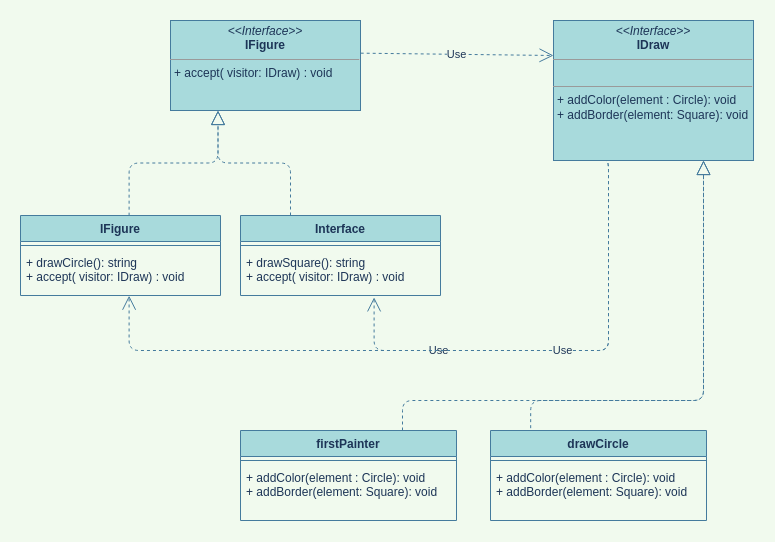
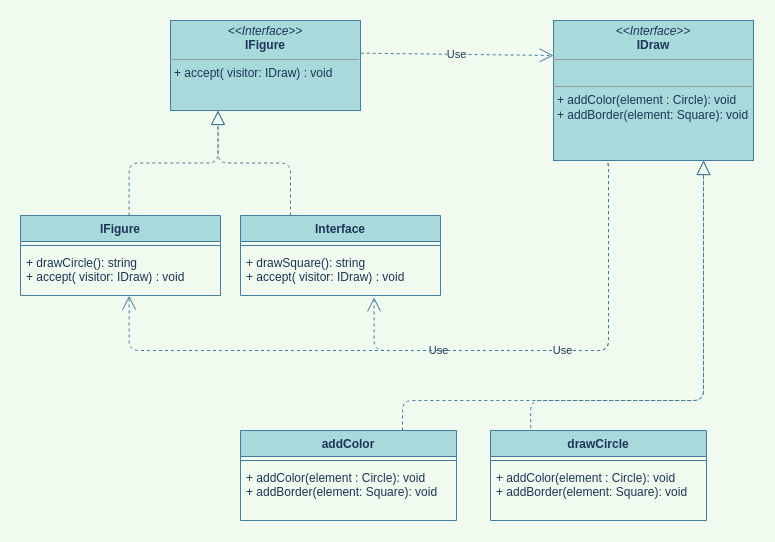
node "firstPainter": label "firstPainter" -> "addColor"
